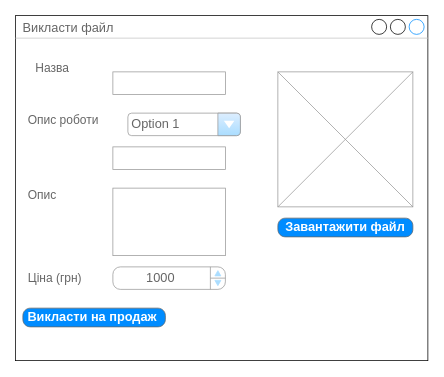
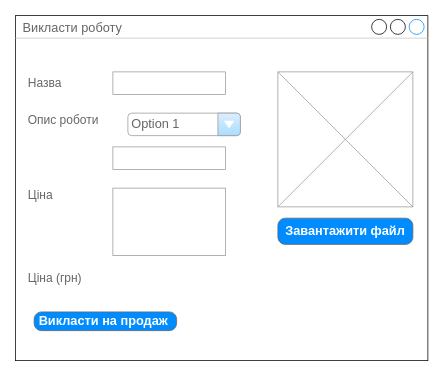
node "Викласти файл": label "Викласти файл" -> "Викласти роботу"
node "Назва": moved (57, 68) -> (49, 83)
node "Опис": label "Опис" -> "Ціна"
node "Завантажити файл": size 135x19 -> 135x26
node "1000": removed
node "Викласти на продаж": moved (94, 317) -> (105, 321)
